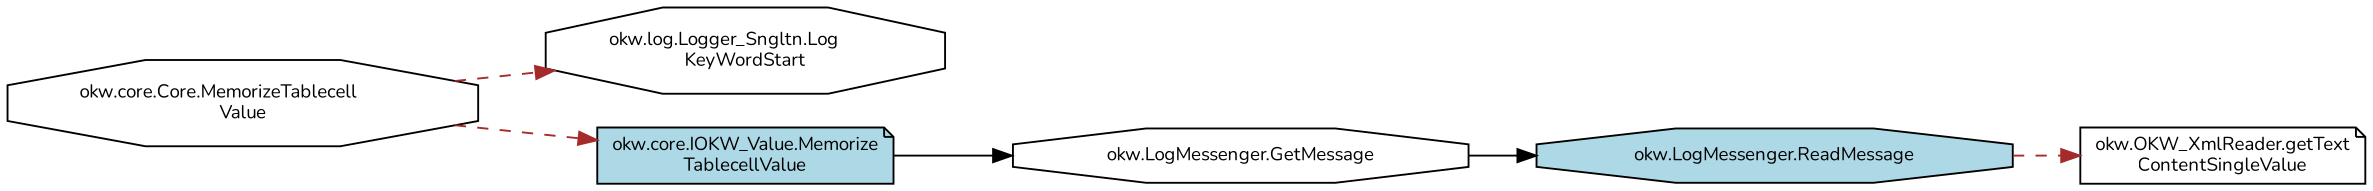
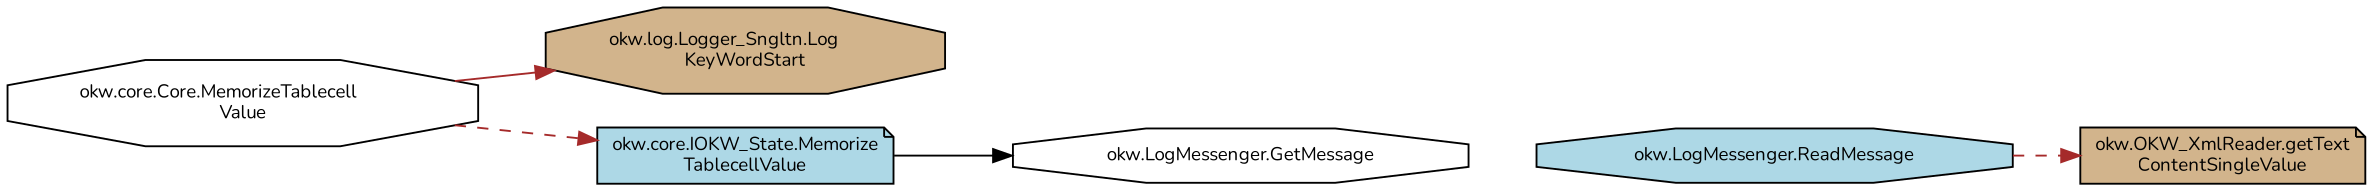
node "okw.log.Logger_Sngltn.Log KeyWordStart": fillcolor white -> tan
edge "okw.core.Core.MemorizeTablecell Value" -> "okw.log.Logger_Sngltn.Log KeyWordStart": style dashed -> solid
node "okw.core.IOKW_Value.Memorize TablecellValue": label "okw.core.IOKW_Value.Memorize TablecellValue" -> "okw.core.IOKW_State.Memorize TablecellValue"
edge "okw.LogMessenger.GetMessage" -> "okw.LogMessenger.ReadMessage": removed
node "okw.OKW_XmlReader.getText ContentSingleValue": fillcolor white -> tan
